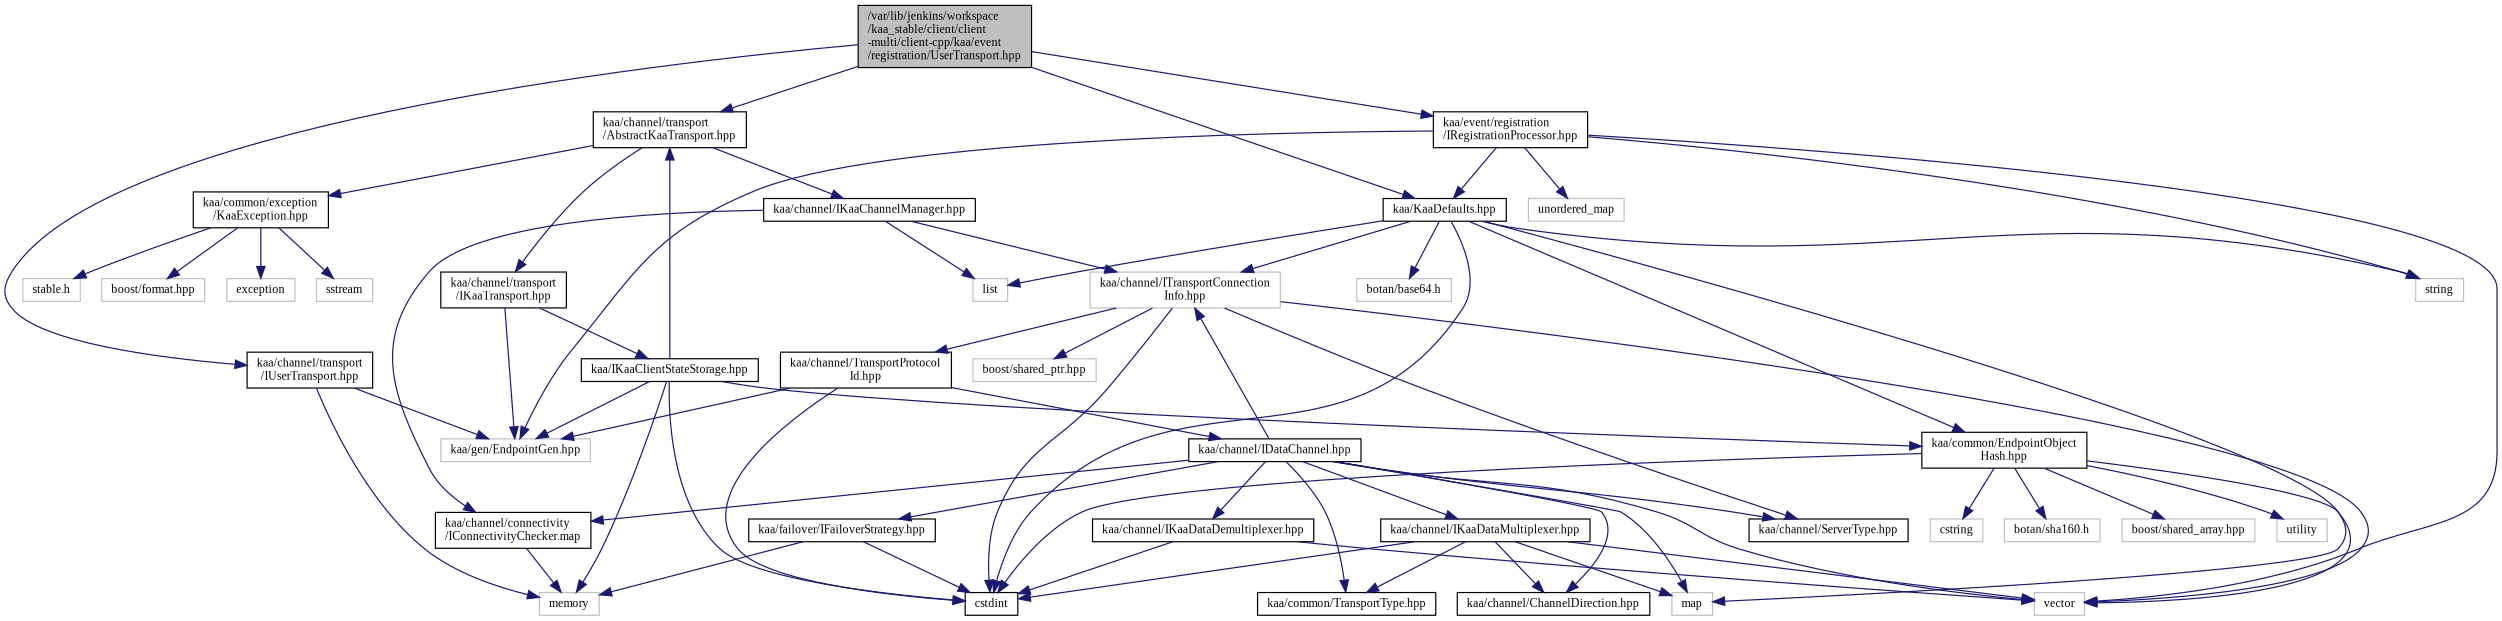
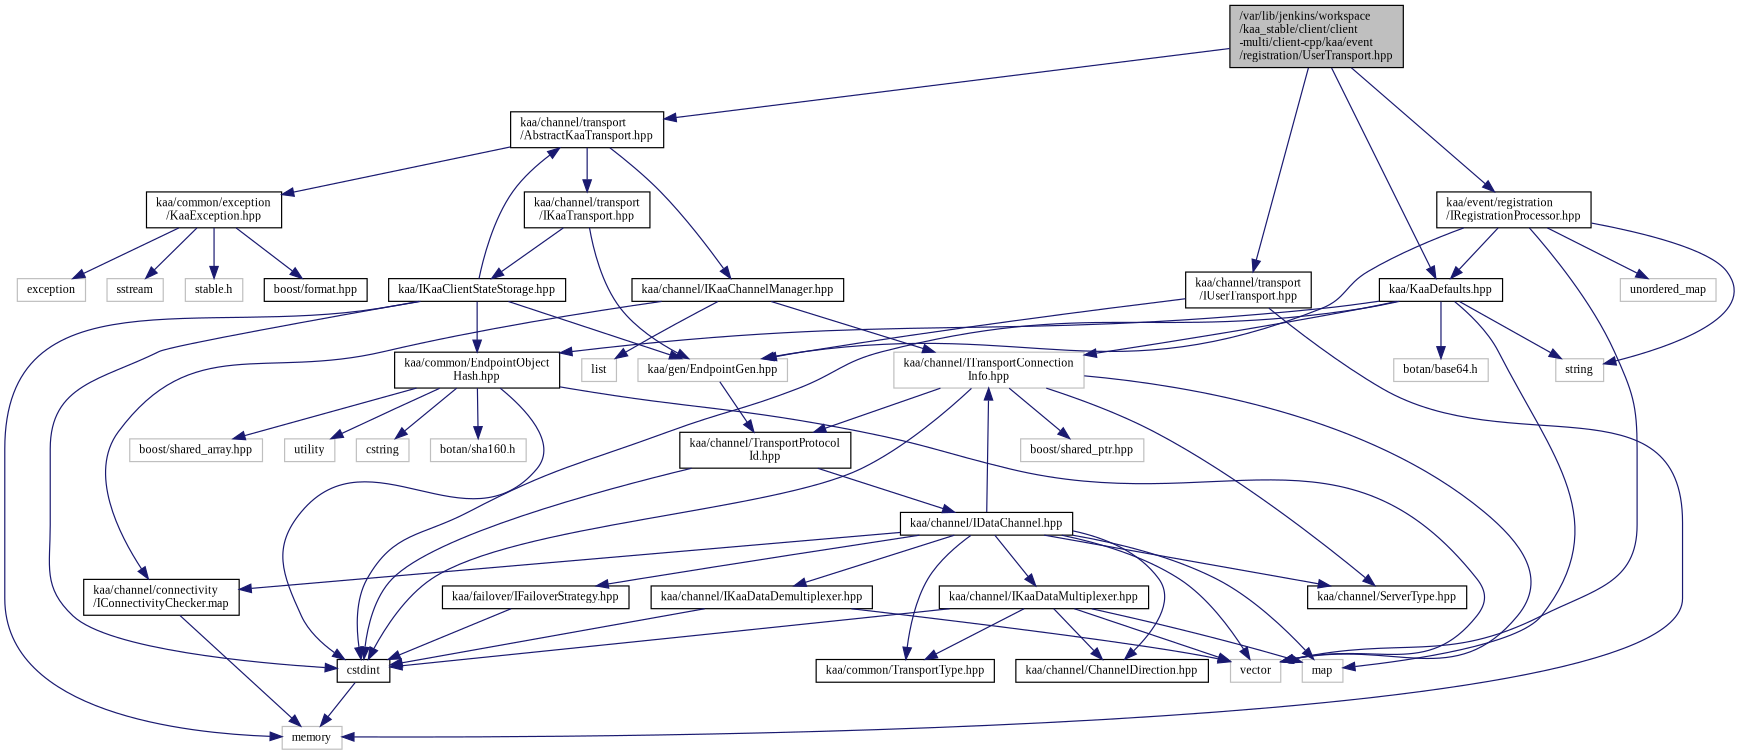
edge "kaa/KaaDefaults.hpp" -> "list": removed
node "boost/format.hpp": color grey75 -> black
edge "kaa/channel/TransportProtocol Id.hpp" -> "kaa/gen/EndpointGen.hpp": reversed
edge "kaa/failover/IFailoverStrategy.hpp" -> "memory": now "cstdint" -> "memory"
